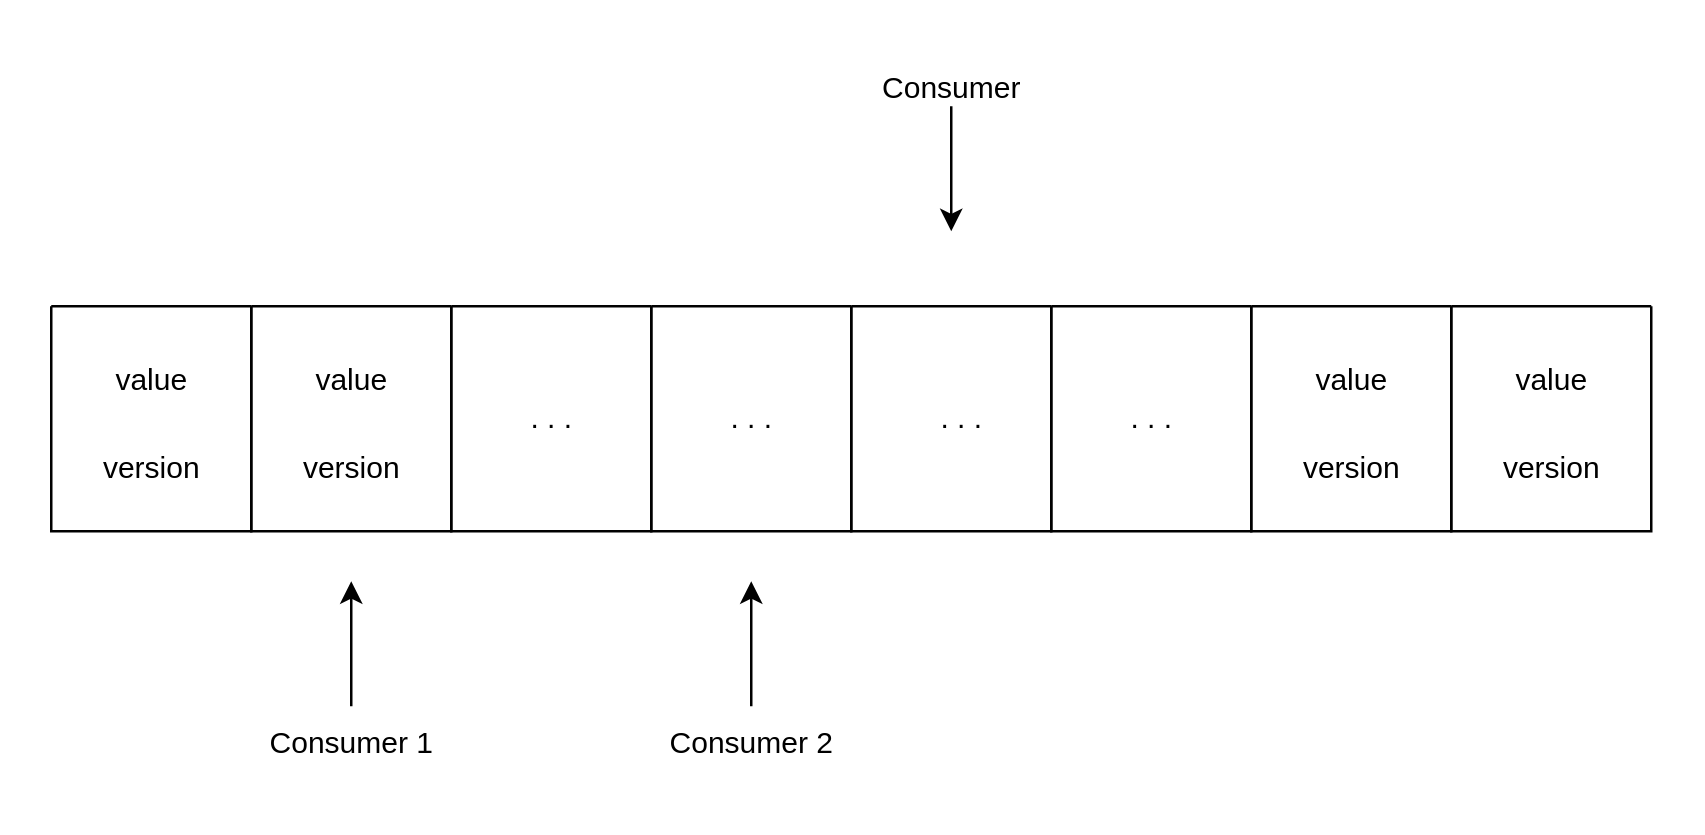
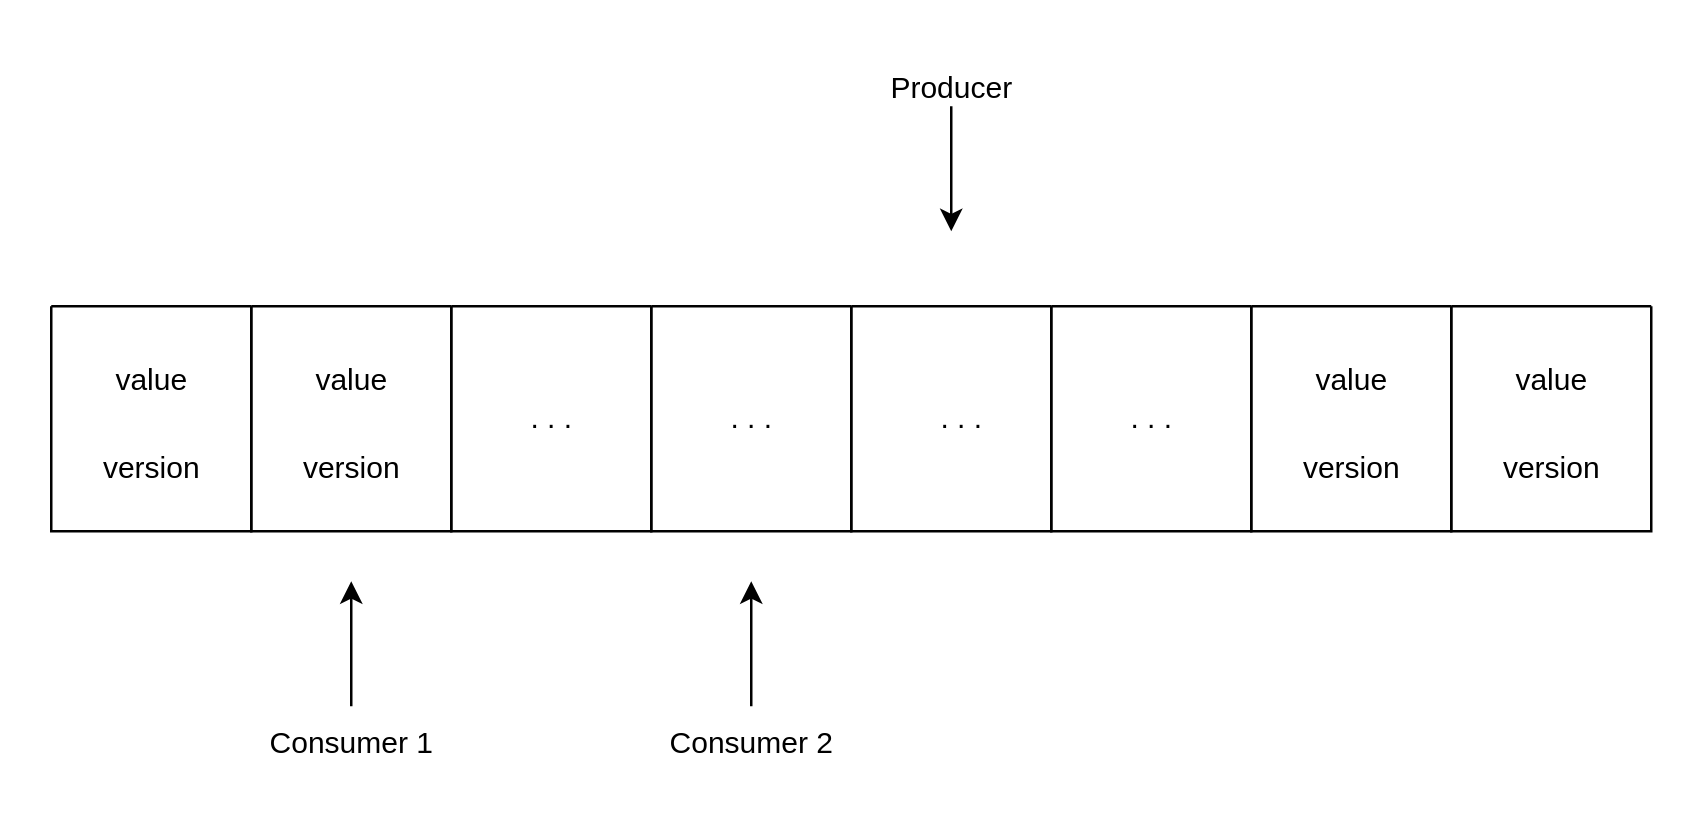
node "Consumer": label "Consumer" -> "Producer"
